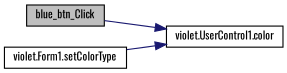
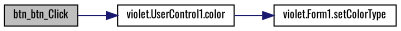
node "blue_btn_Click": label "blue_btn_Click" -> "btn_btn_Click"
edge "violet.Form1.setColorType" -> "violet.UserControl1.color": reversed
